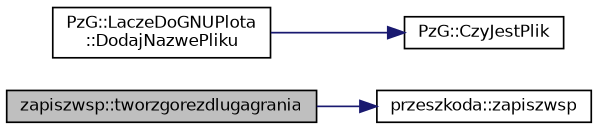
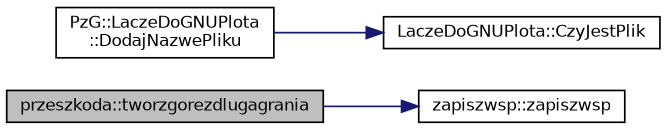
node "PzG::CzyJestPlik": label "PzG::CzyJestPlik" -> "LaczeDoGNUPlota::CzyJestPlik"
node "zapiszwsp::tworzgorezdlugagrania": label "zapiszwsp::tworzgorezdlugagrania" -> "przeszkoda::tworzgorezdlugagrania"
node "przeszkoda::zapiszwsp": label "przeszkoda::zapiszwsp" -> "zapiszwsp::zapiszwsp"
